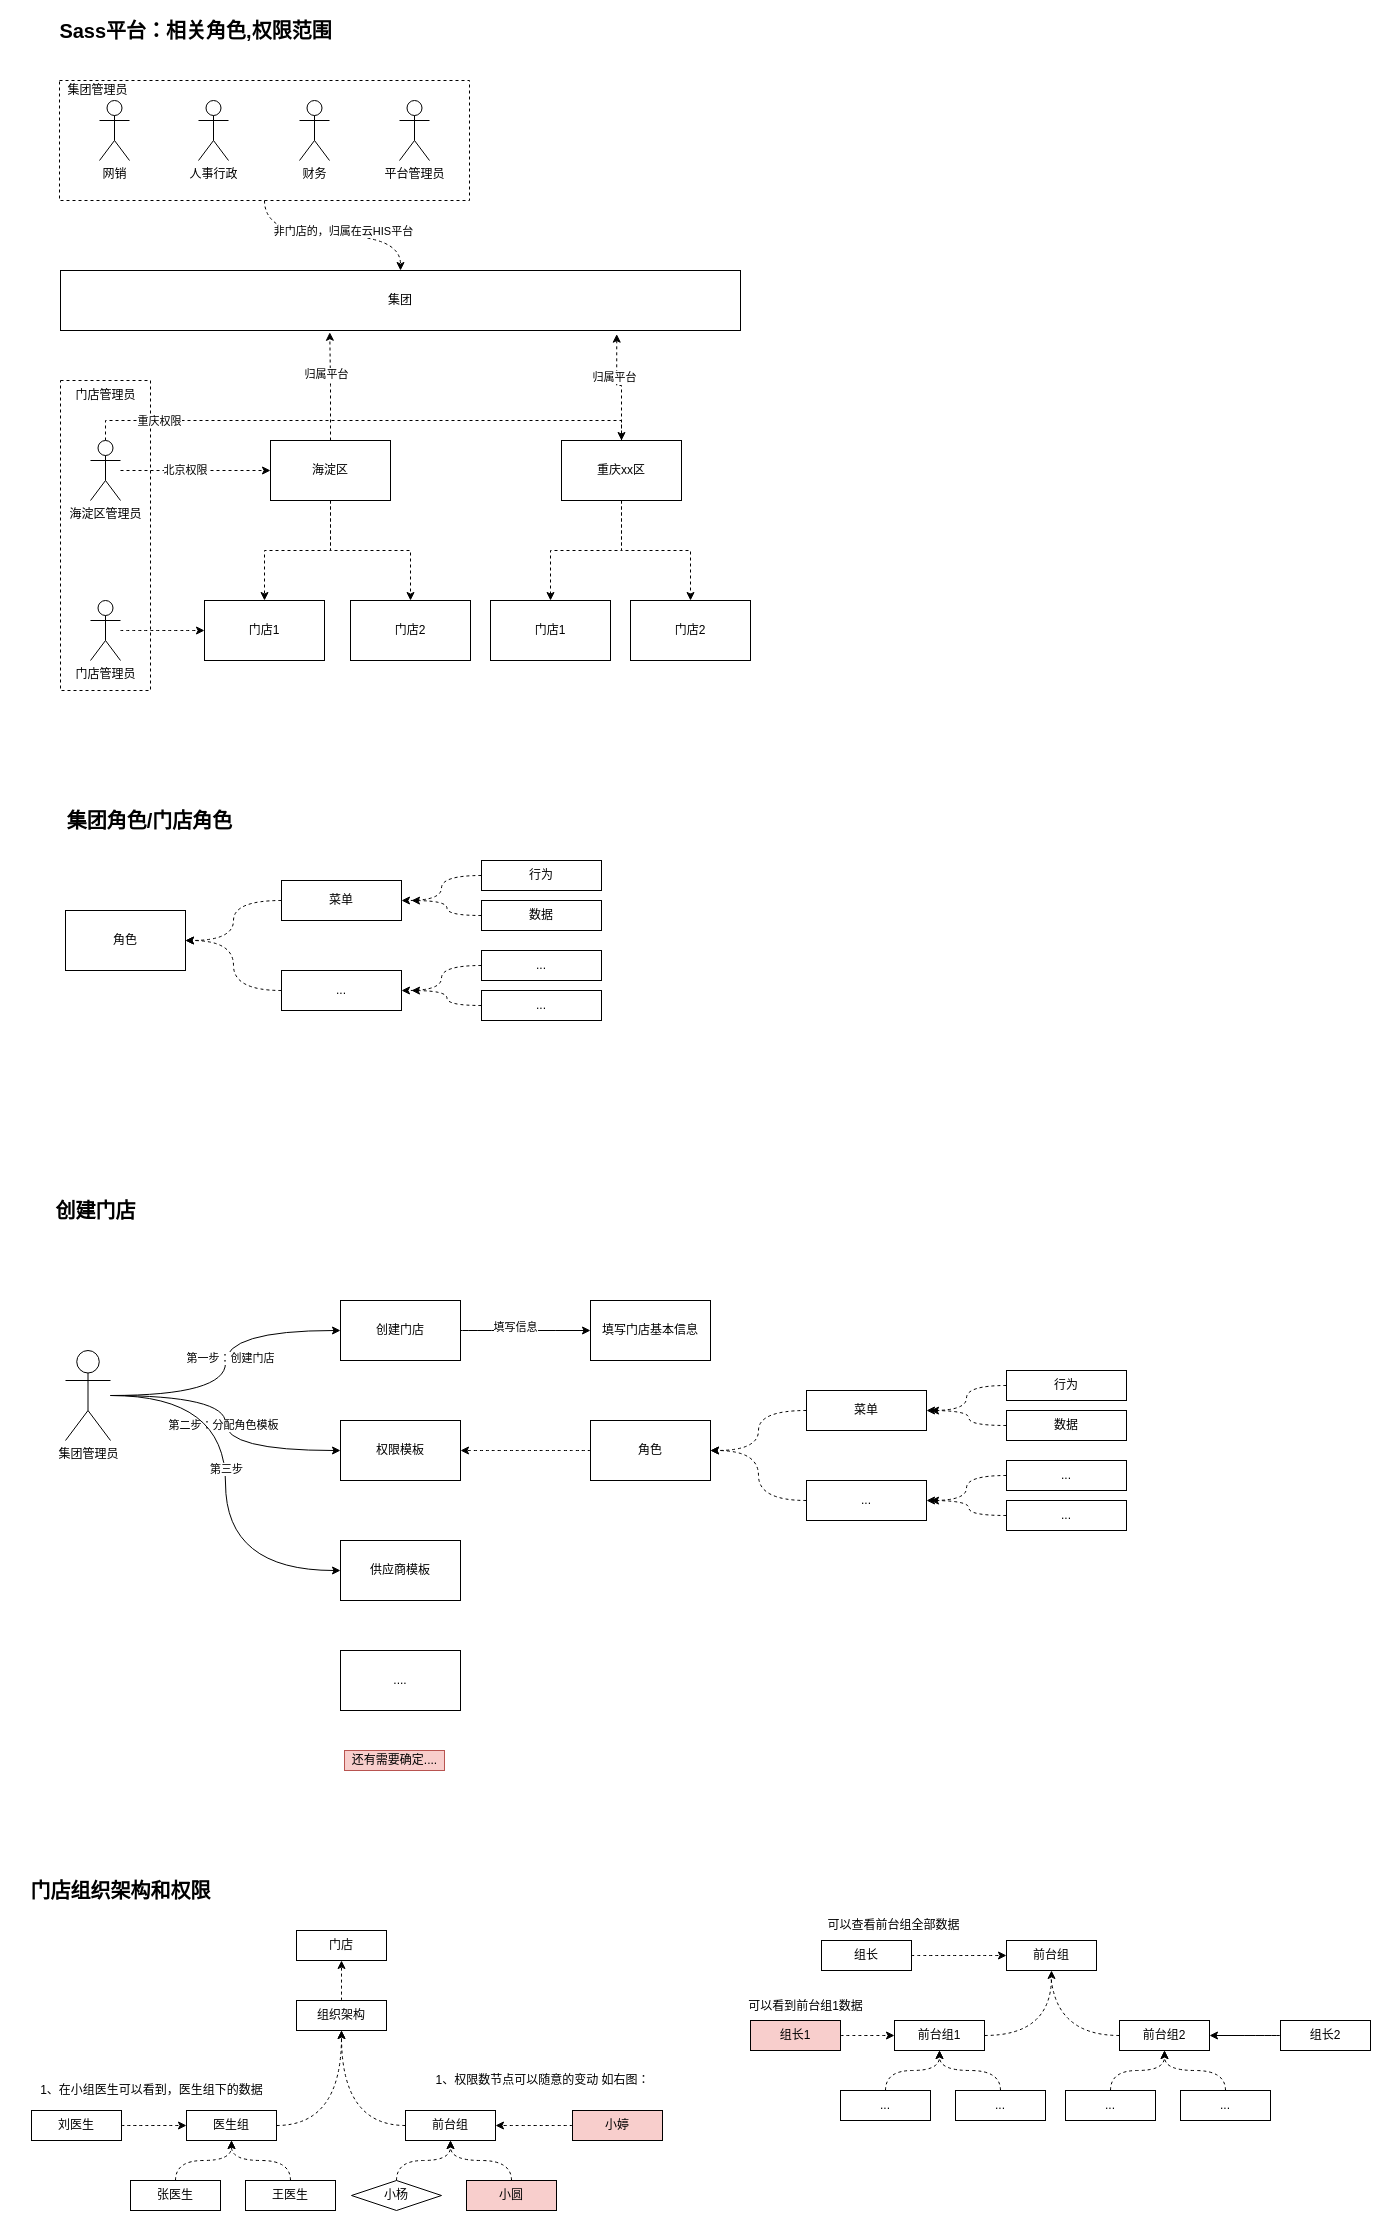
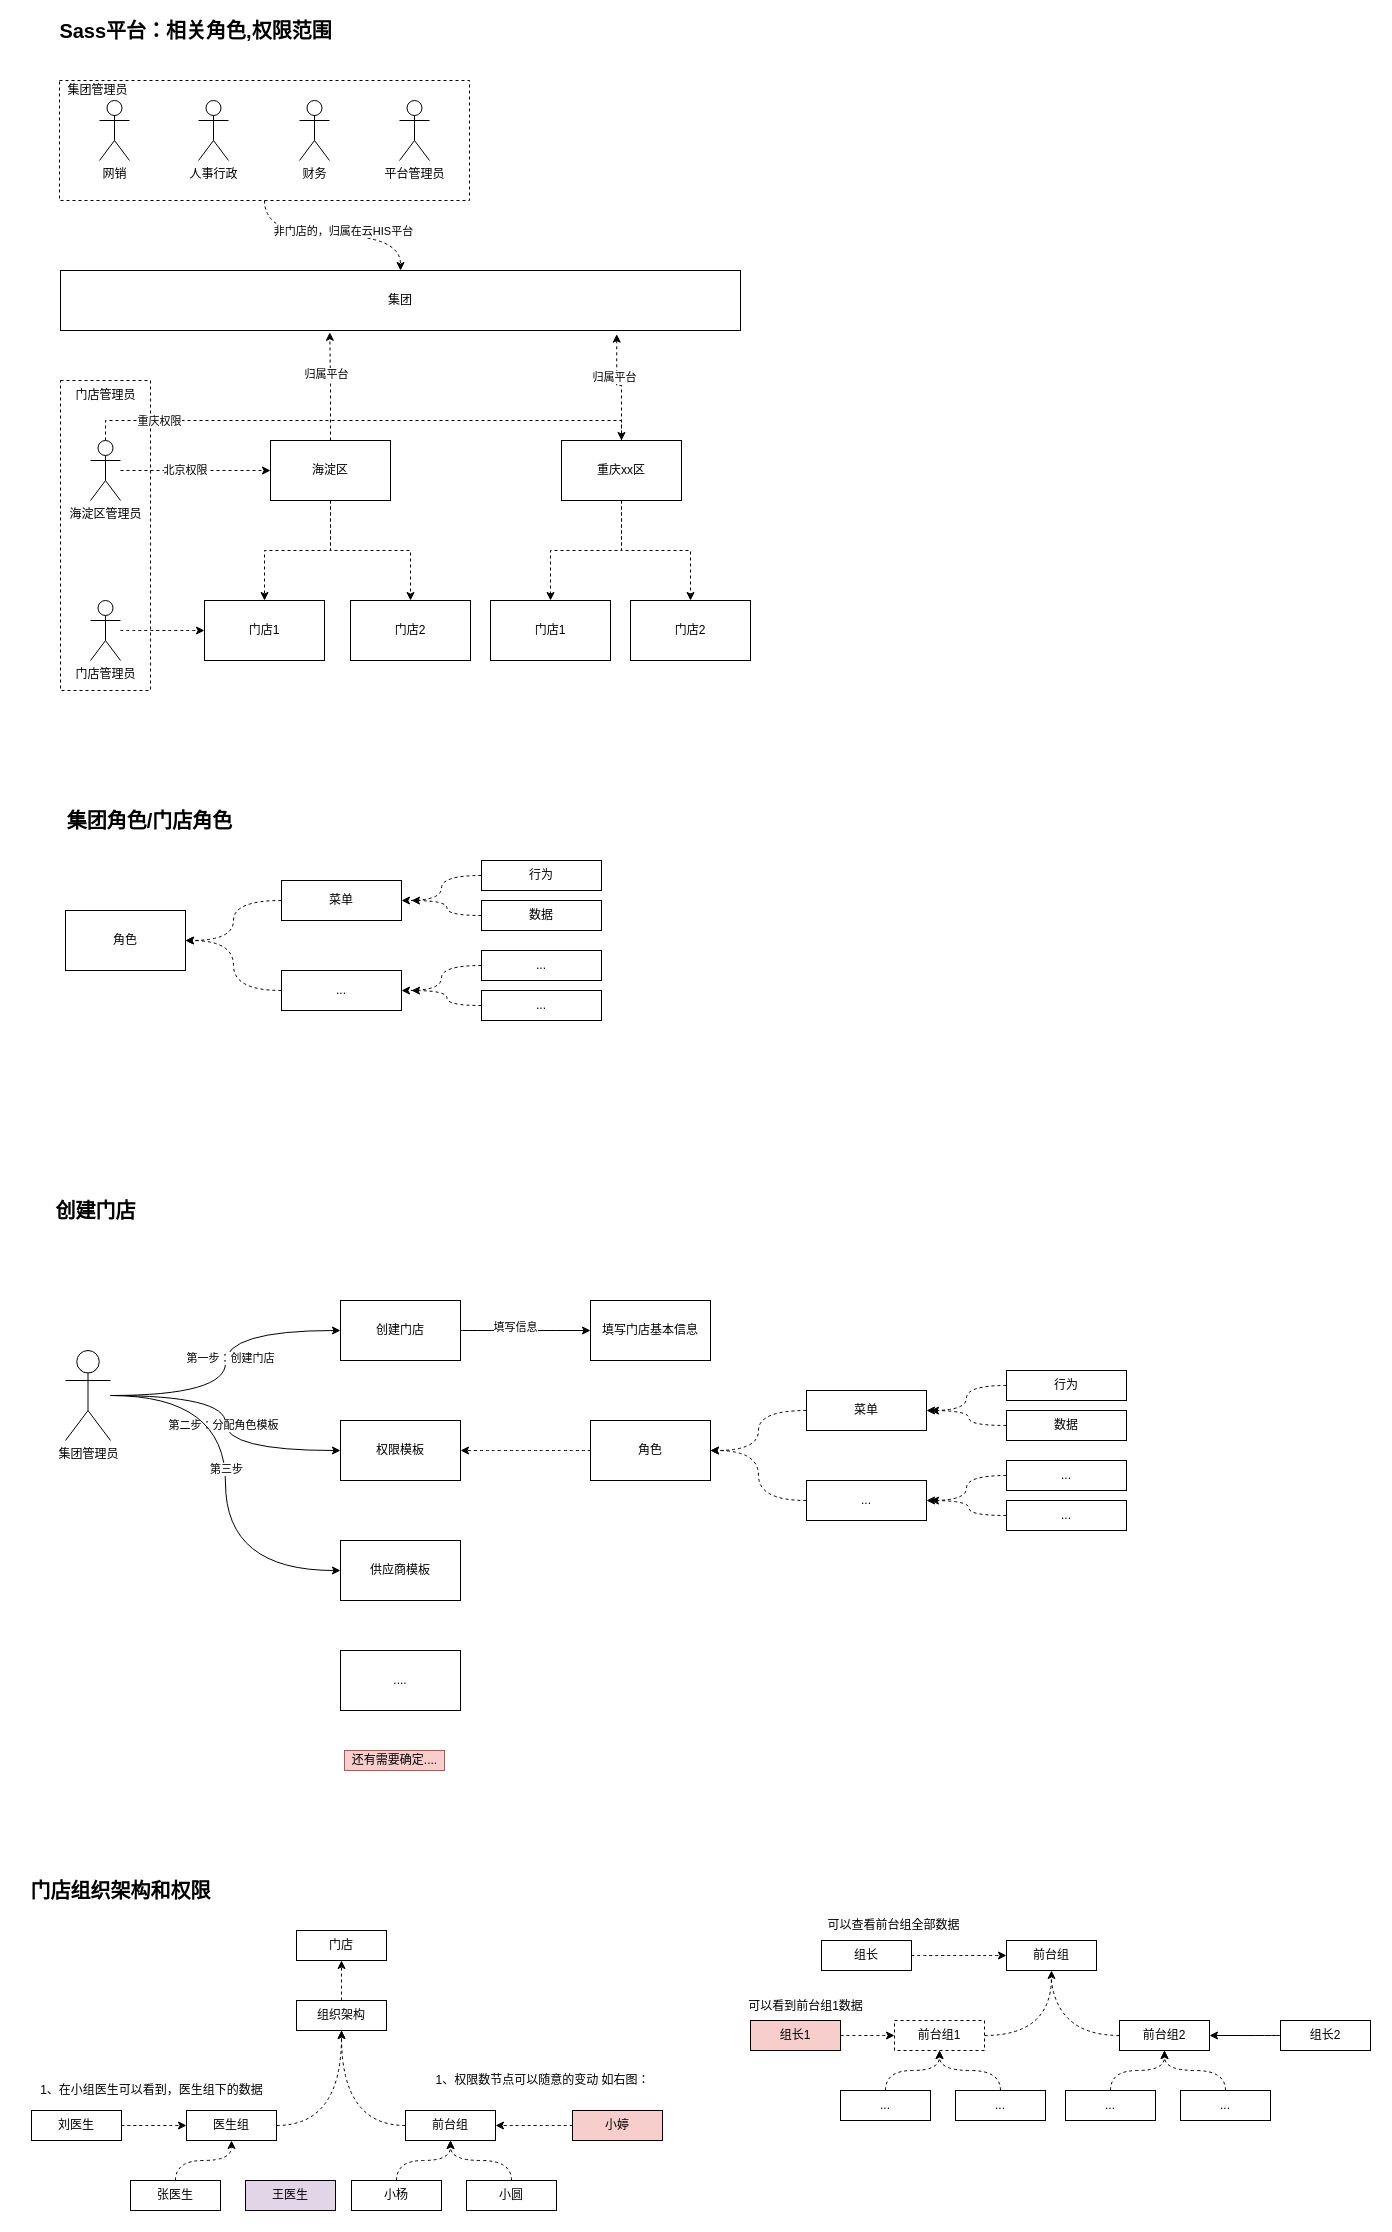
node "前台组1": style solid -> dashed
edge "王医生" -> "医生组": removed
node "王医生": fillcolor #ffffff -> #e1d5e7
node "小杨": shape diamond -> rectangle
node "小圆": fillcolor #f8cecc -> #ffffff
